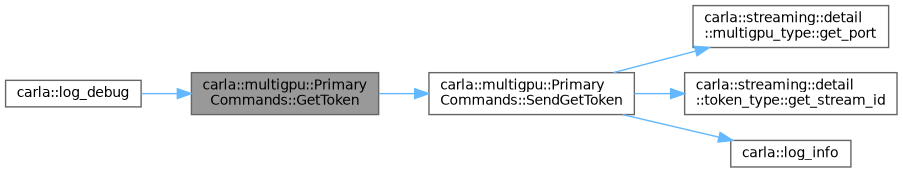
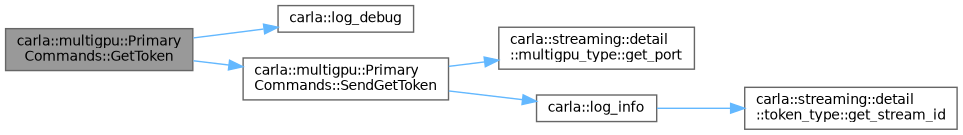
edge "carla::log_debug" -> "carla::multigpu::Primary Commands::GetToken": reversed
edge "carla::multigpu::Primary Commands::SendGetToken" -> "carla::streaming::detail ::token_type::get_stream_id": now "carla::log_info" -> "carla::streaming::detail ::token_type::get_stream_id"
